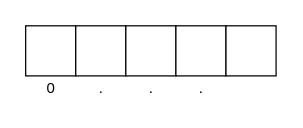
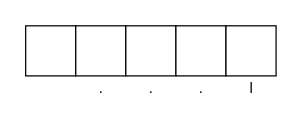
node "0": removed
node "l": added
